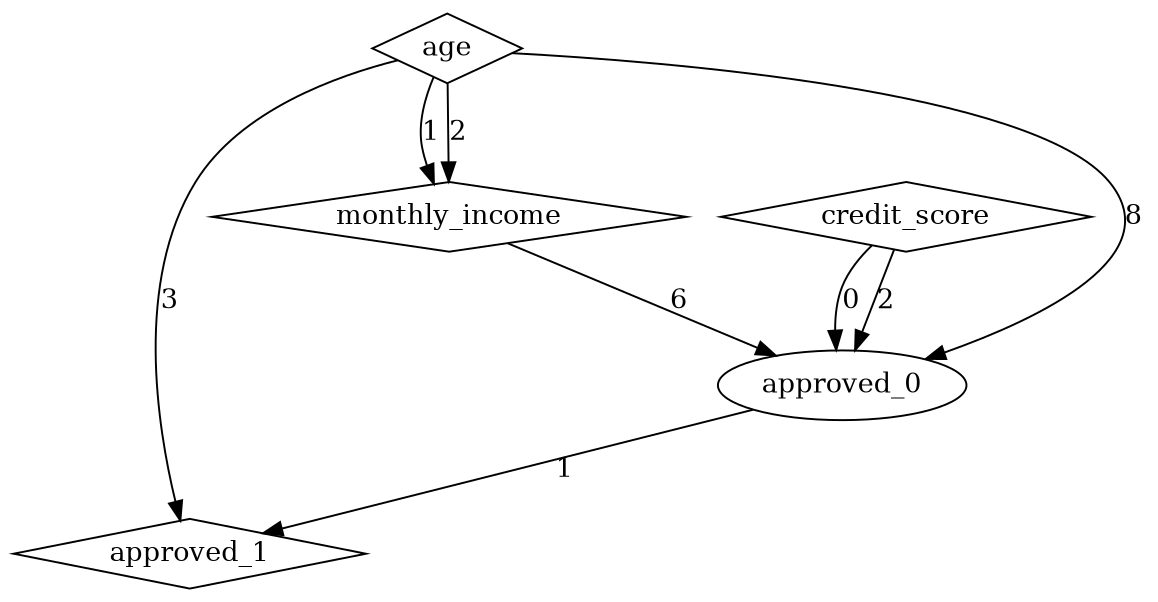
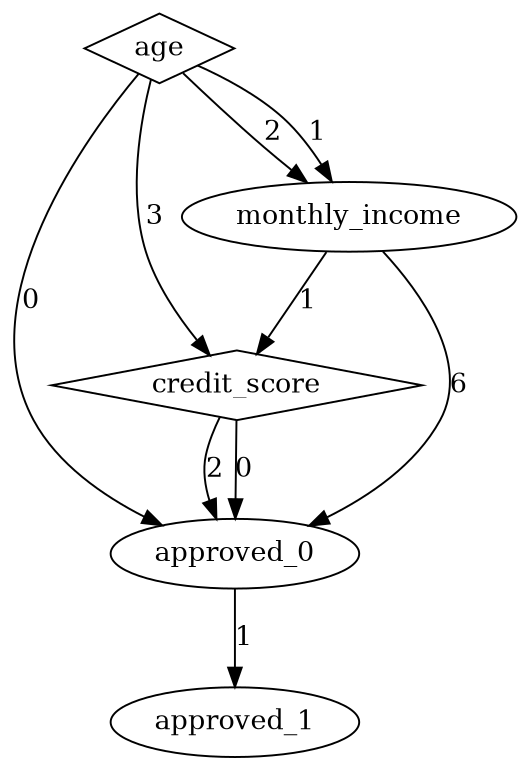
node "monthly_income": shape diamond -> ellipse
edge "age" -> "approved_0": label "8" -> "0"
edge "age" -> "approved_1": now "age" -> "credit_score"
edge "monthly_income" -> "credit_score": added, label "1"
node "approved_1": shape diamond -> ellipse
